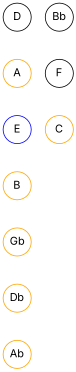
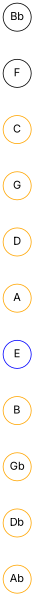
node "D": color black -> orange
node "G": added
